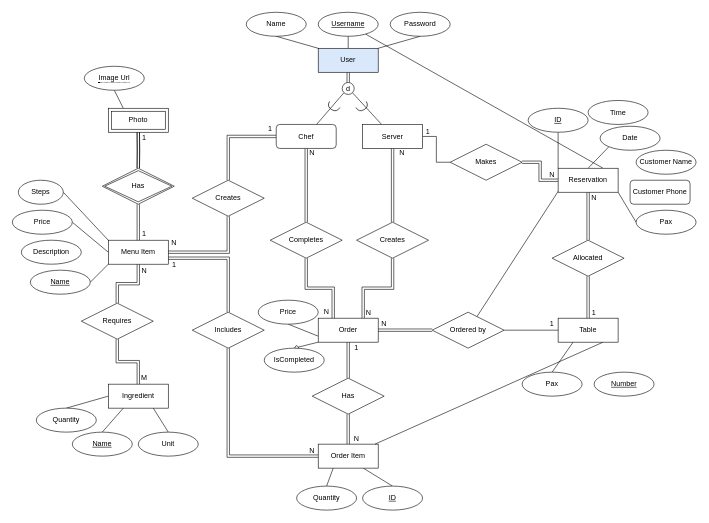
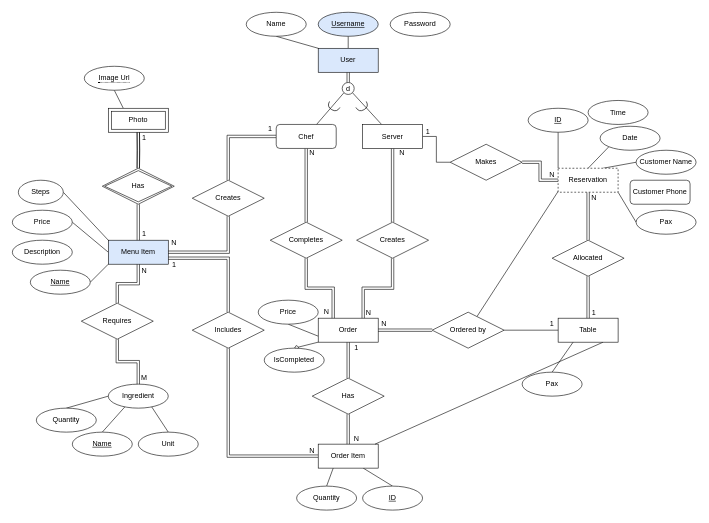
node "Username": fillcolor #ffffff -> #dae8fc
edge "Password" -- "User": removed
edge "Username" -- "Reservation": now "Customer Name" -- "Reservation"
node "Reservation": style solid -> dashed
node "Description": moved (51, 252) -> (42, 252)
node "Menu Item": fillcolor #ffffff -> #dae8fc
node "Number": removed
node "Ingredient": shape rectangle -> ellipse
